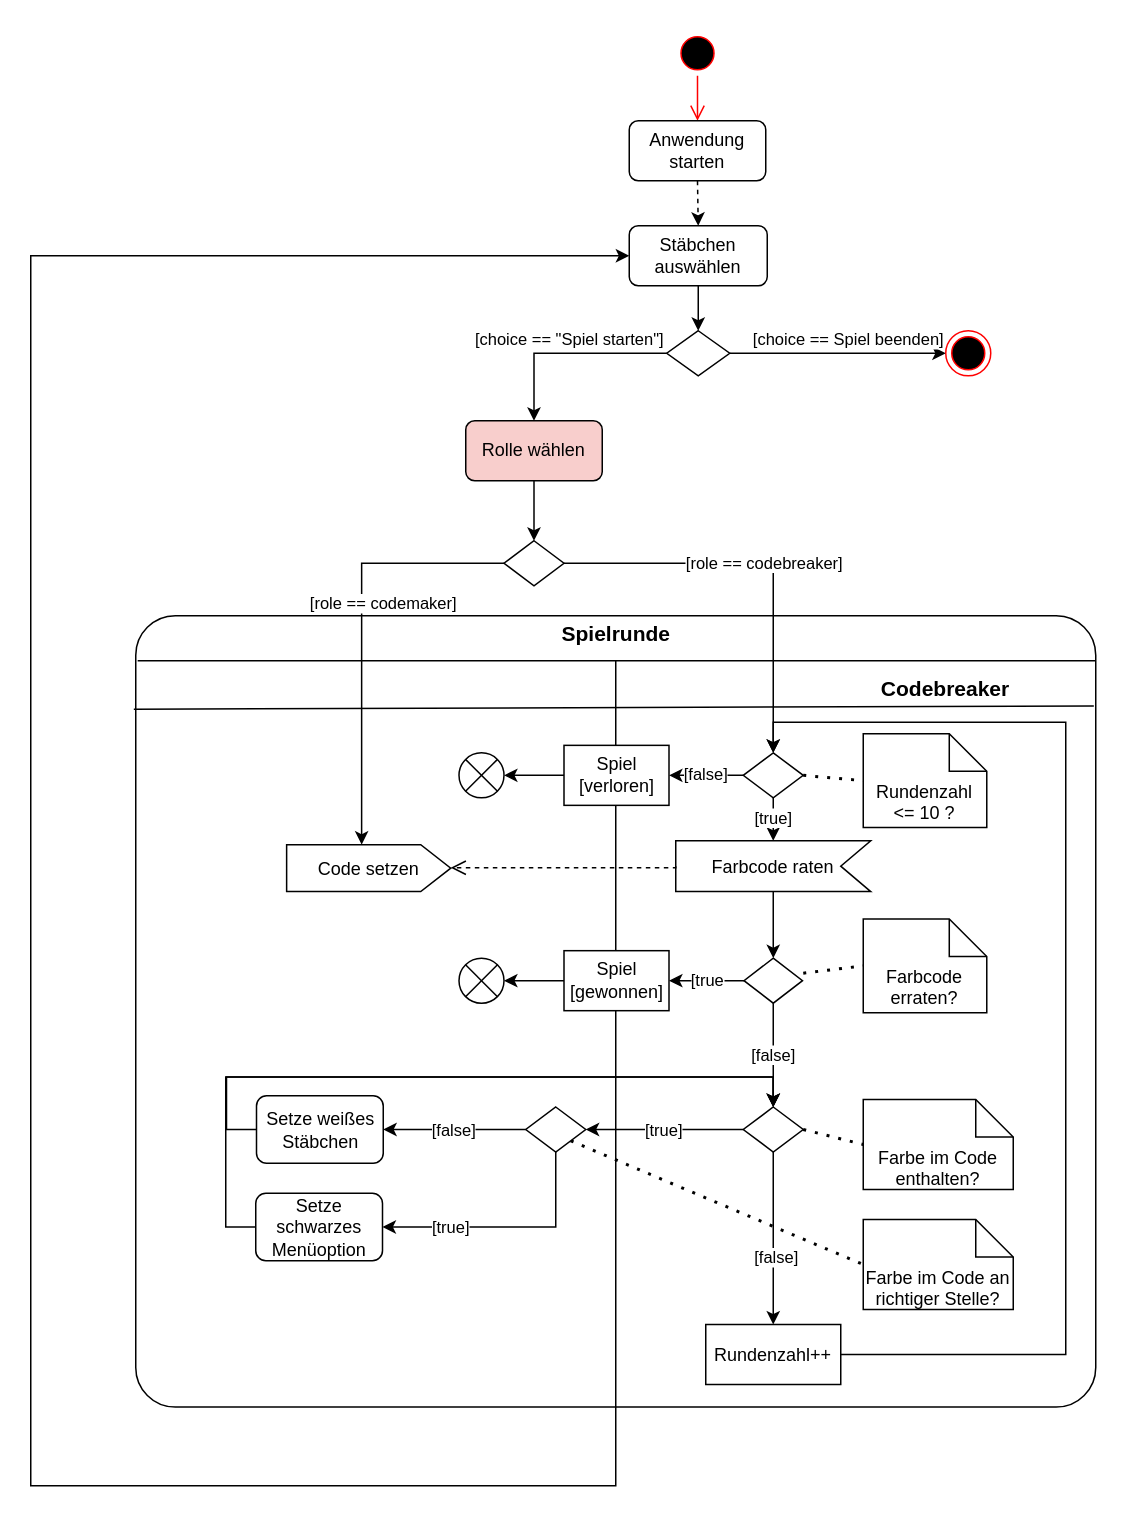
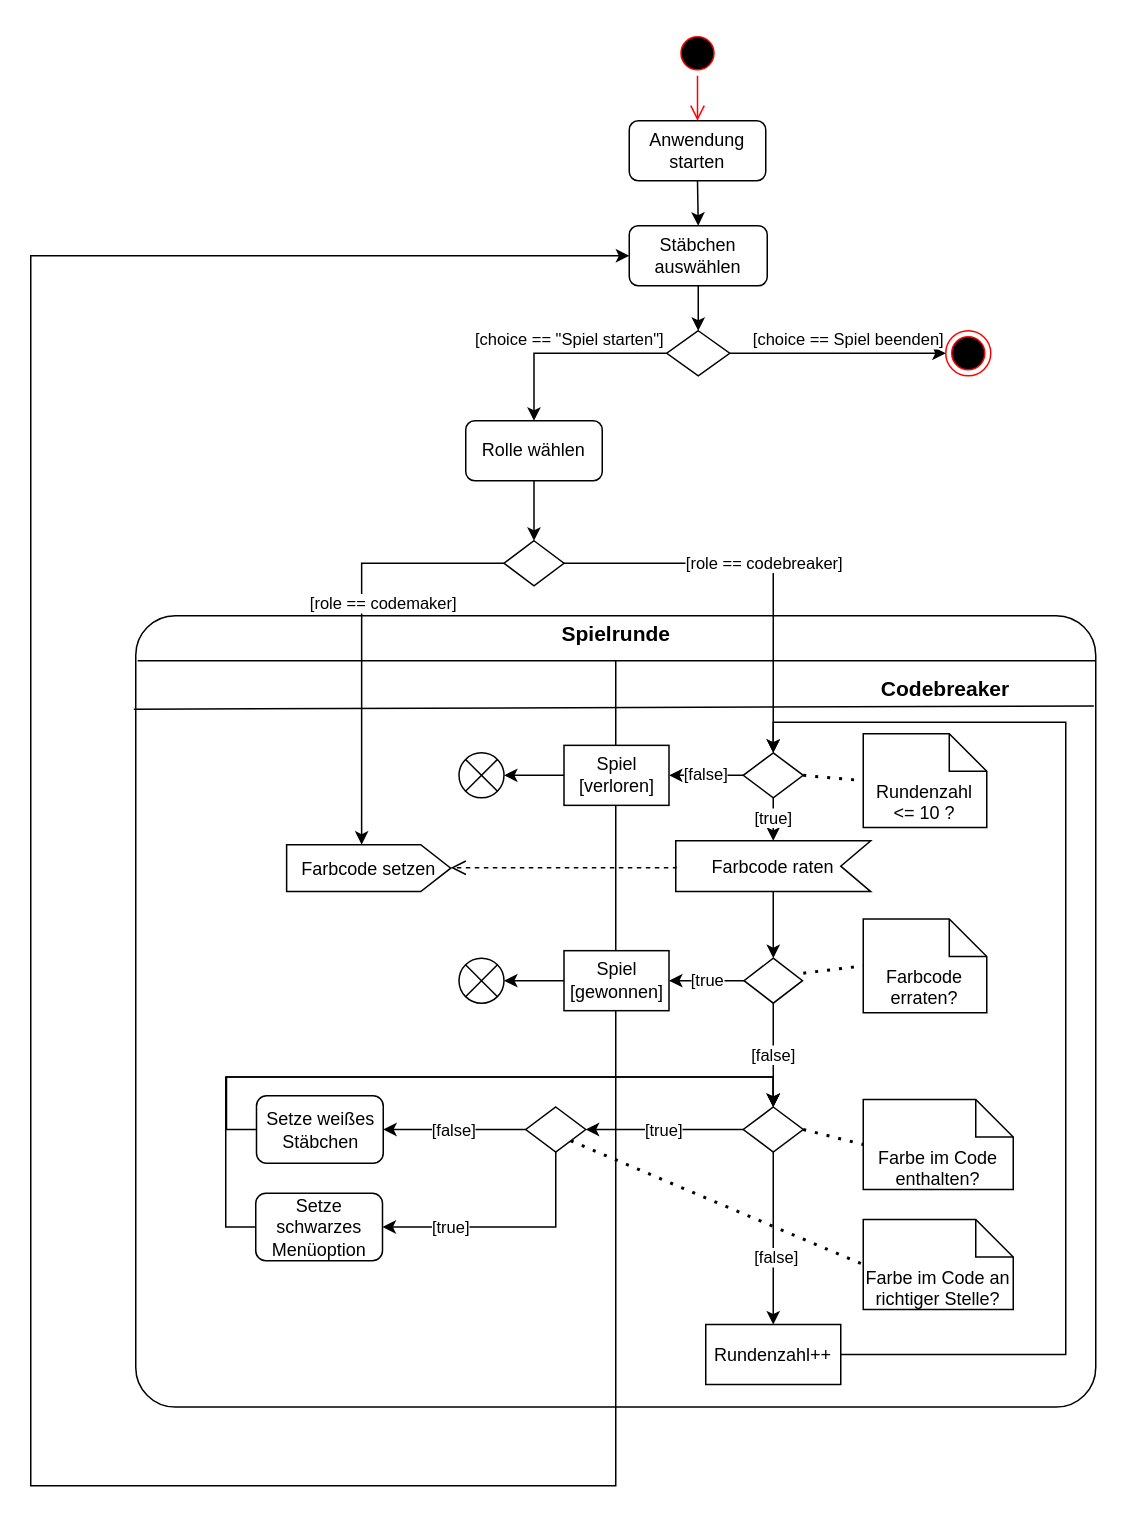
edge "Anwendung starten" -> "Stäbchen auswählen": style dashed -> solid
node "Rolle wählen": fillcolor #f8cecc -> #ffffff
node "Code setzen": label "Code setzen" -> "Farbcode setzen"
